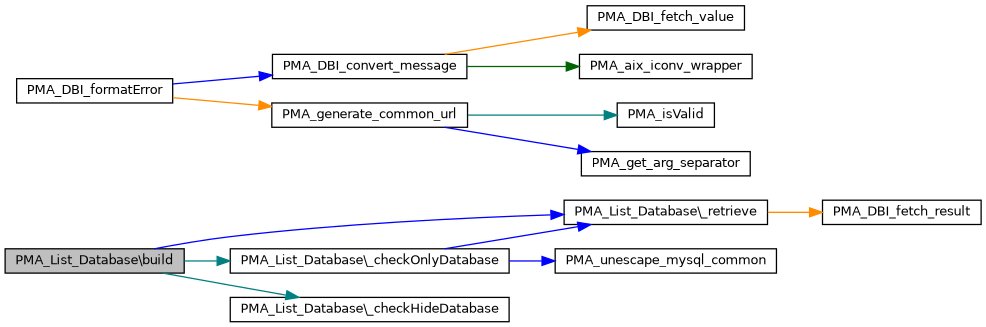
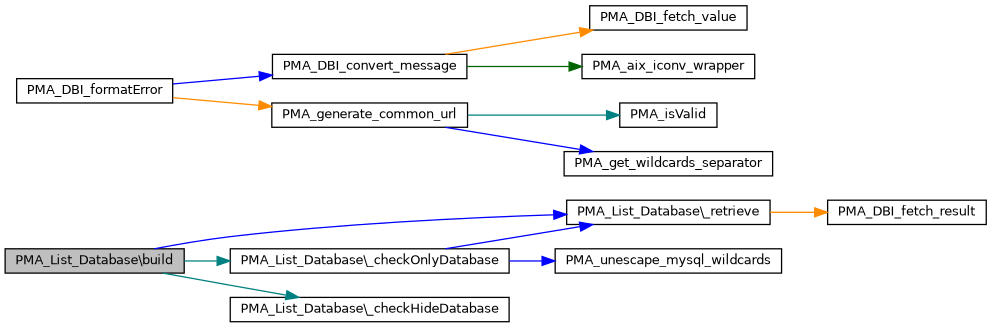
node "PMA_get_arg_separator": label "PMA_get_arg_separator" -> "PMA_get_wildcards_separator"
node "PMA_unescape_mysql_common": label "PMA_unescape_mysql_common" -> "PMA_unescape_mysql_wildcards"
